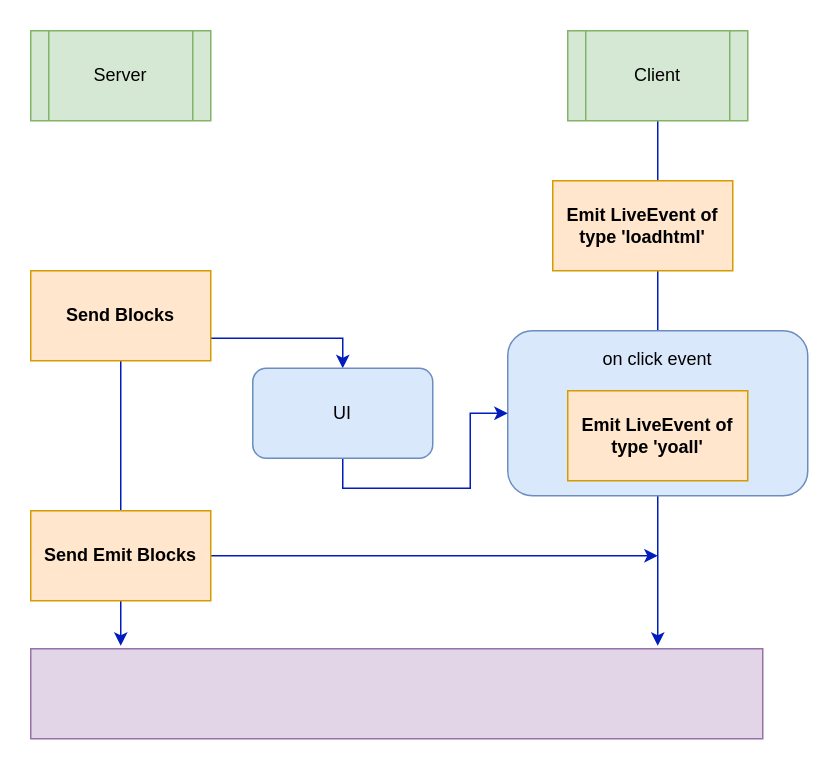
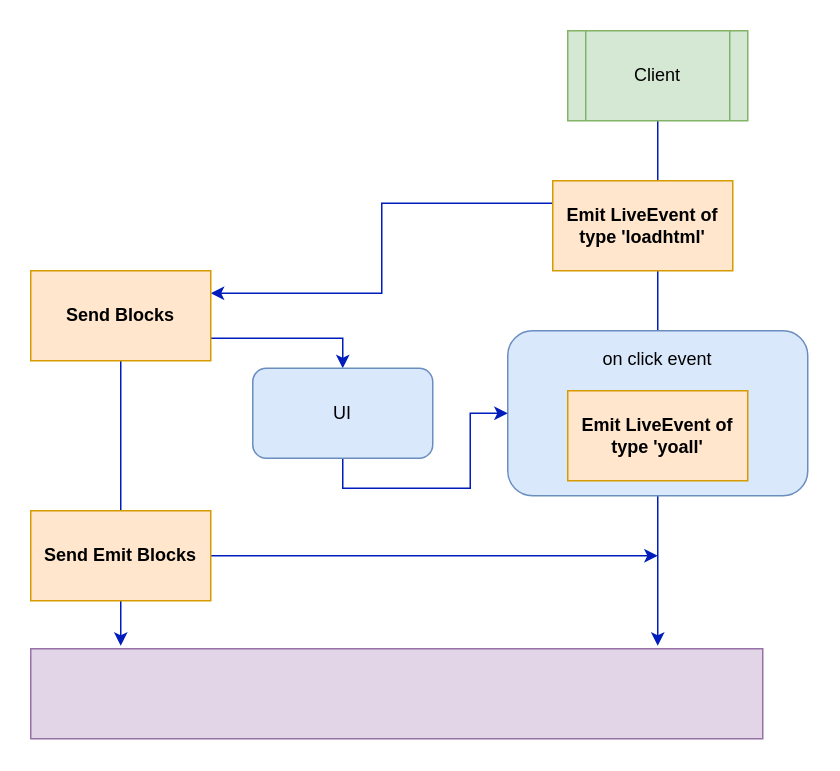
node "Server": removed
edge "Emit LiveEvent of type 'loadhtml'" -> "Send Blocks": added
